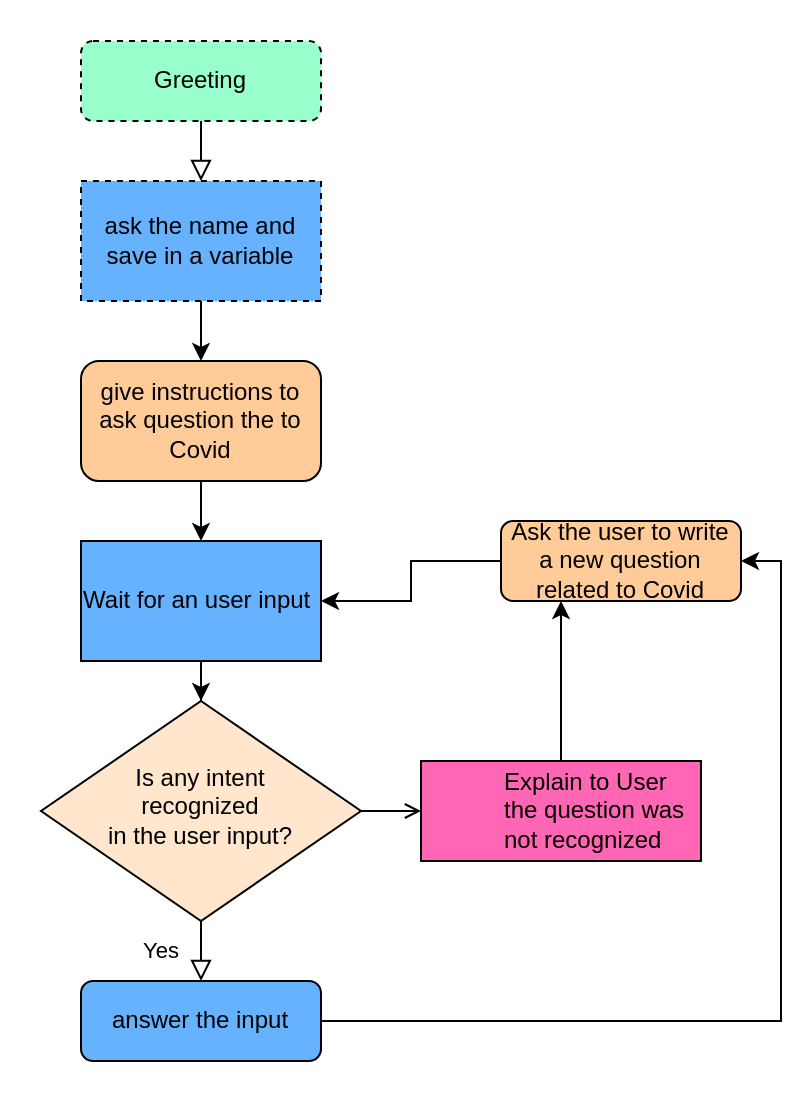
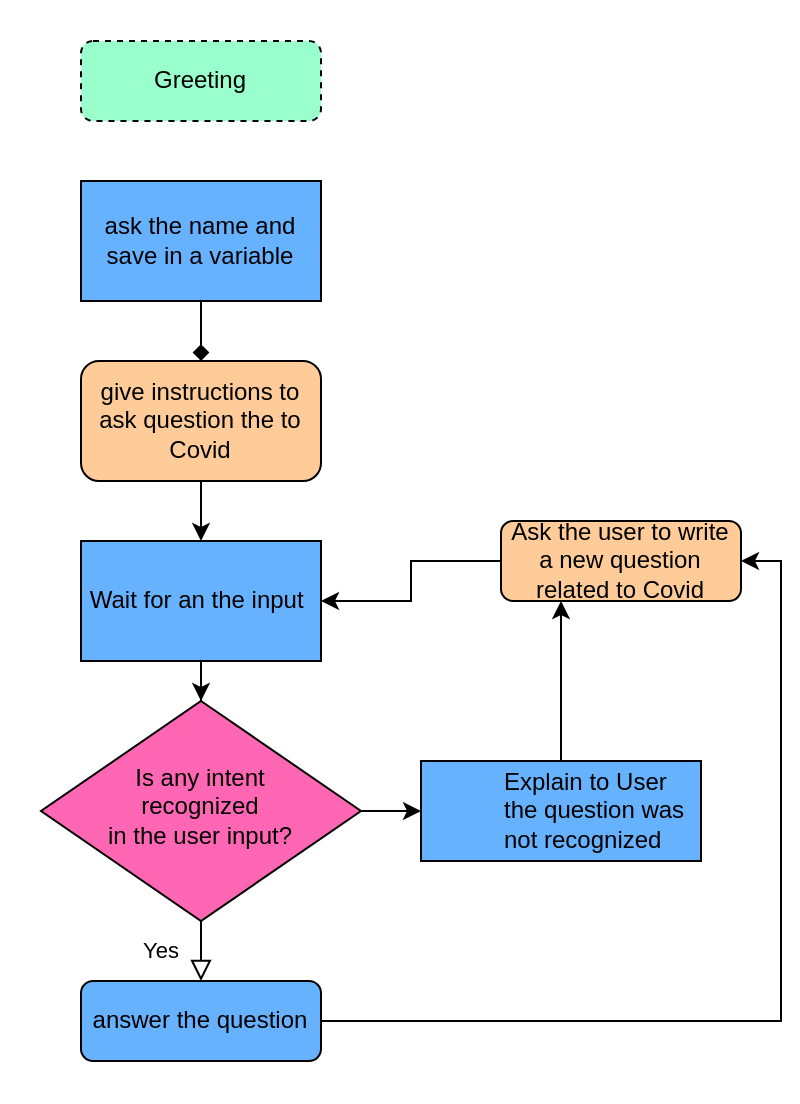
edge "Greeting" -> "ask the name and save in a variable": removed
node "ask the name and save in a variable": style dashed -> solid
edge "ask the name and save in a variable" -> "give instructions to ask question the to Covid": arrowhead classic -> diamond
node "Wait for an user input": label "Wait for an user input" -> "Wait for an the input"
node "Is any intent recognized in the user input?": fillcolor #ffe6cc -> #ff66b3
edge "Is any intent recognized in the user input?" -> "Explain to User the question was not recognized": arrowhead open -> classic
node "Explain to User the question was not recognized": fillcolor #ff66b3 -> #66b2ff
node "answer the input": label "answer the input" -> "answer the question"
